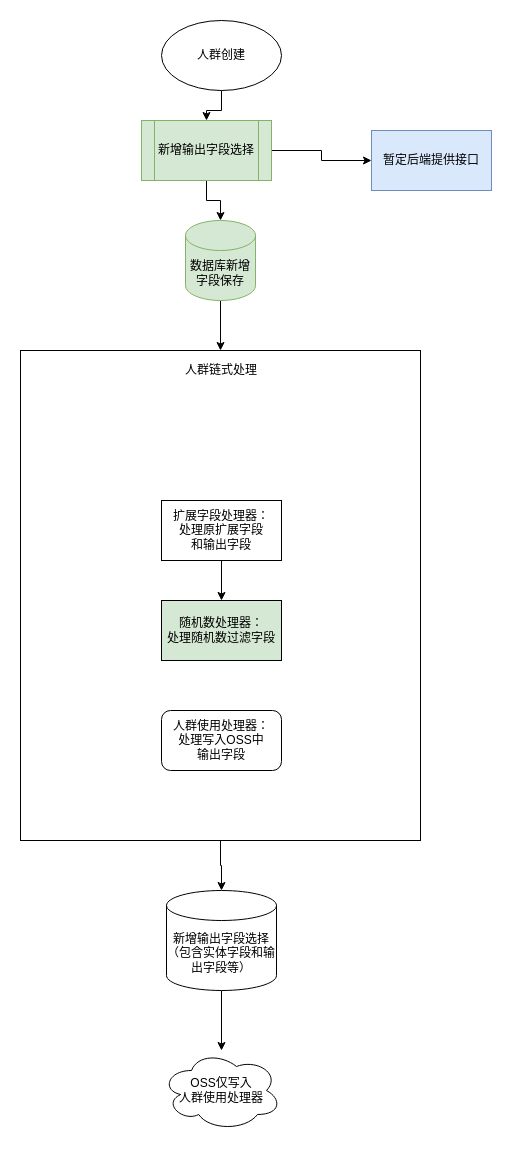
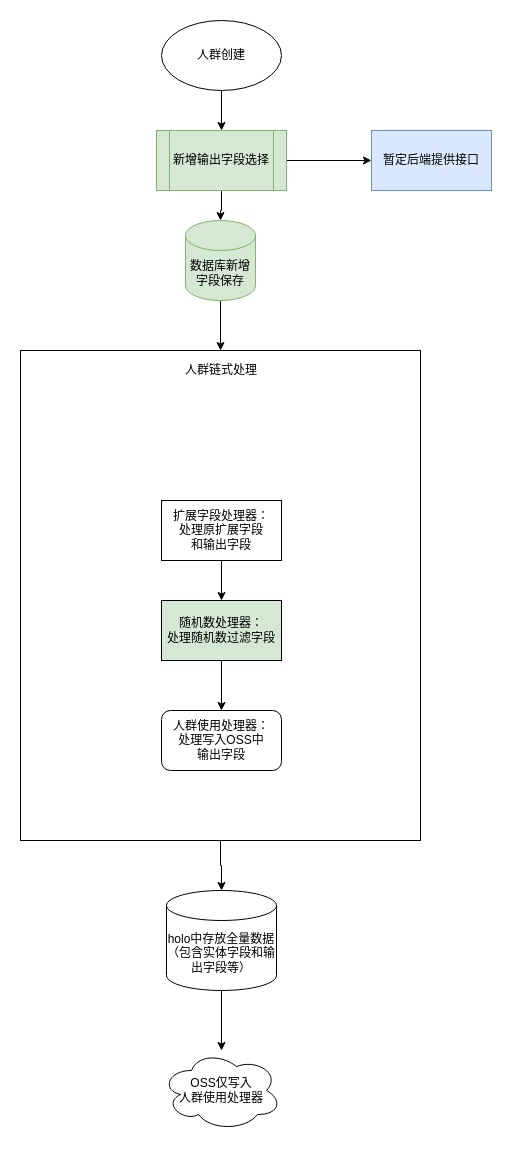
node "新增输出字段选择": moved (207, 151) -> (222, 161)
edge "随机数处理器： 处理随机数过滤字段" -> "人群使用处理器： 处理写入OSS中 输出字段": added
node "新增输出字段选择 （包含实体字段和输出字段等）": label "新增输出字段选择 （包含实体字段和输出字段等）" -> "holo中存放全量数据 （包含实体字段和输出字段等）"
